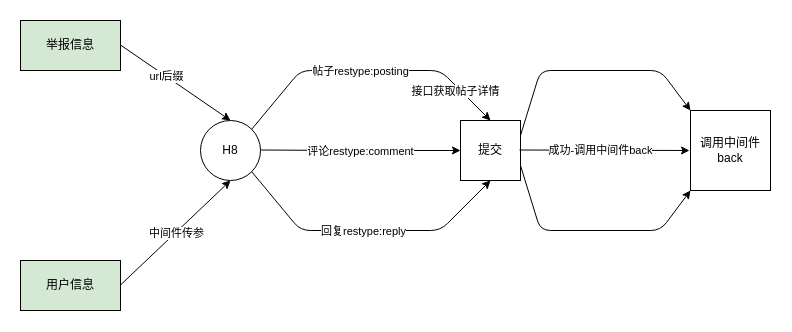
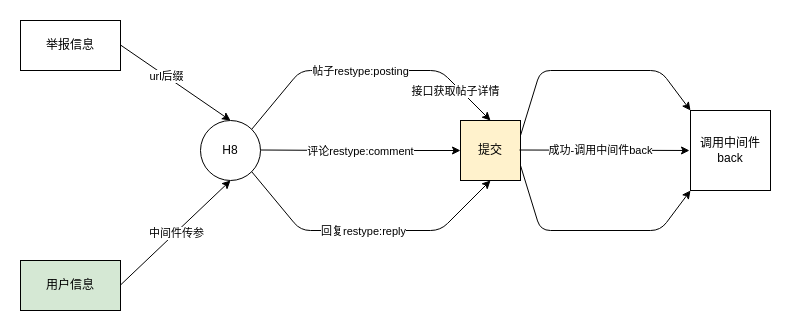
node "举报信息": fillcolor #d5e8d4 -> #ffffff
node "提交": fillcolor #ffffff -> #fff2cc
